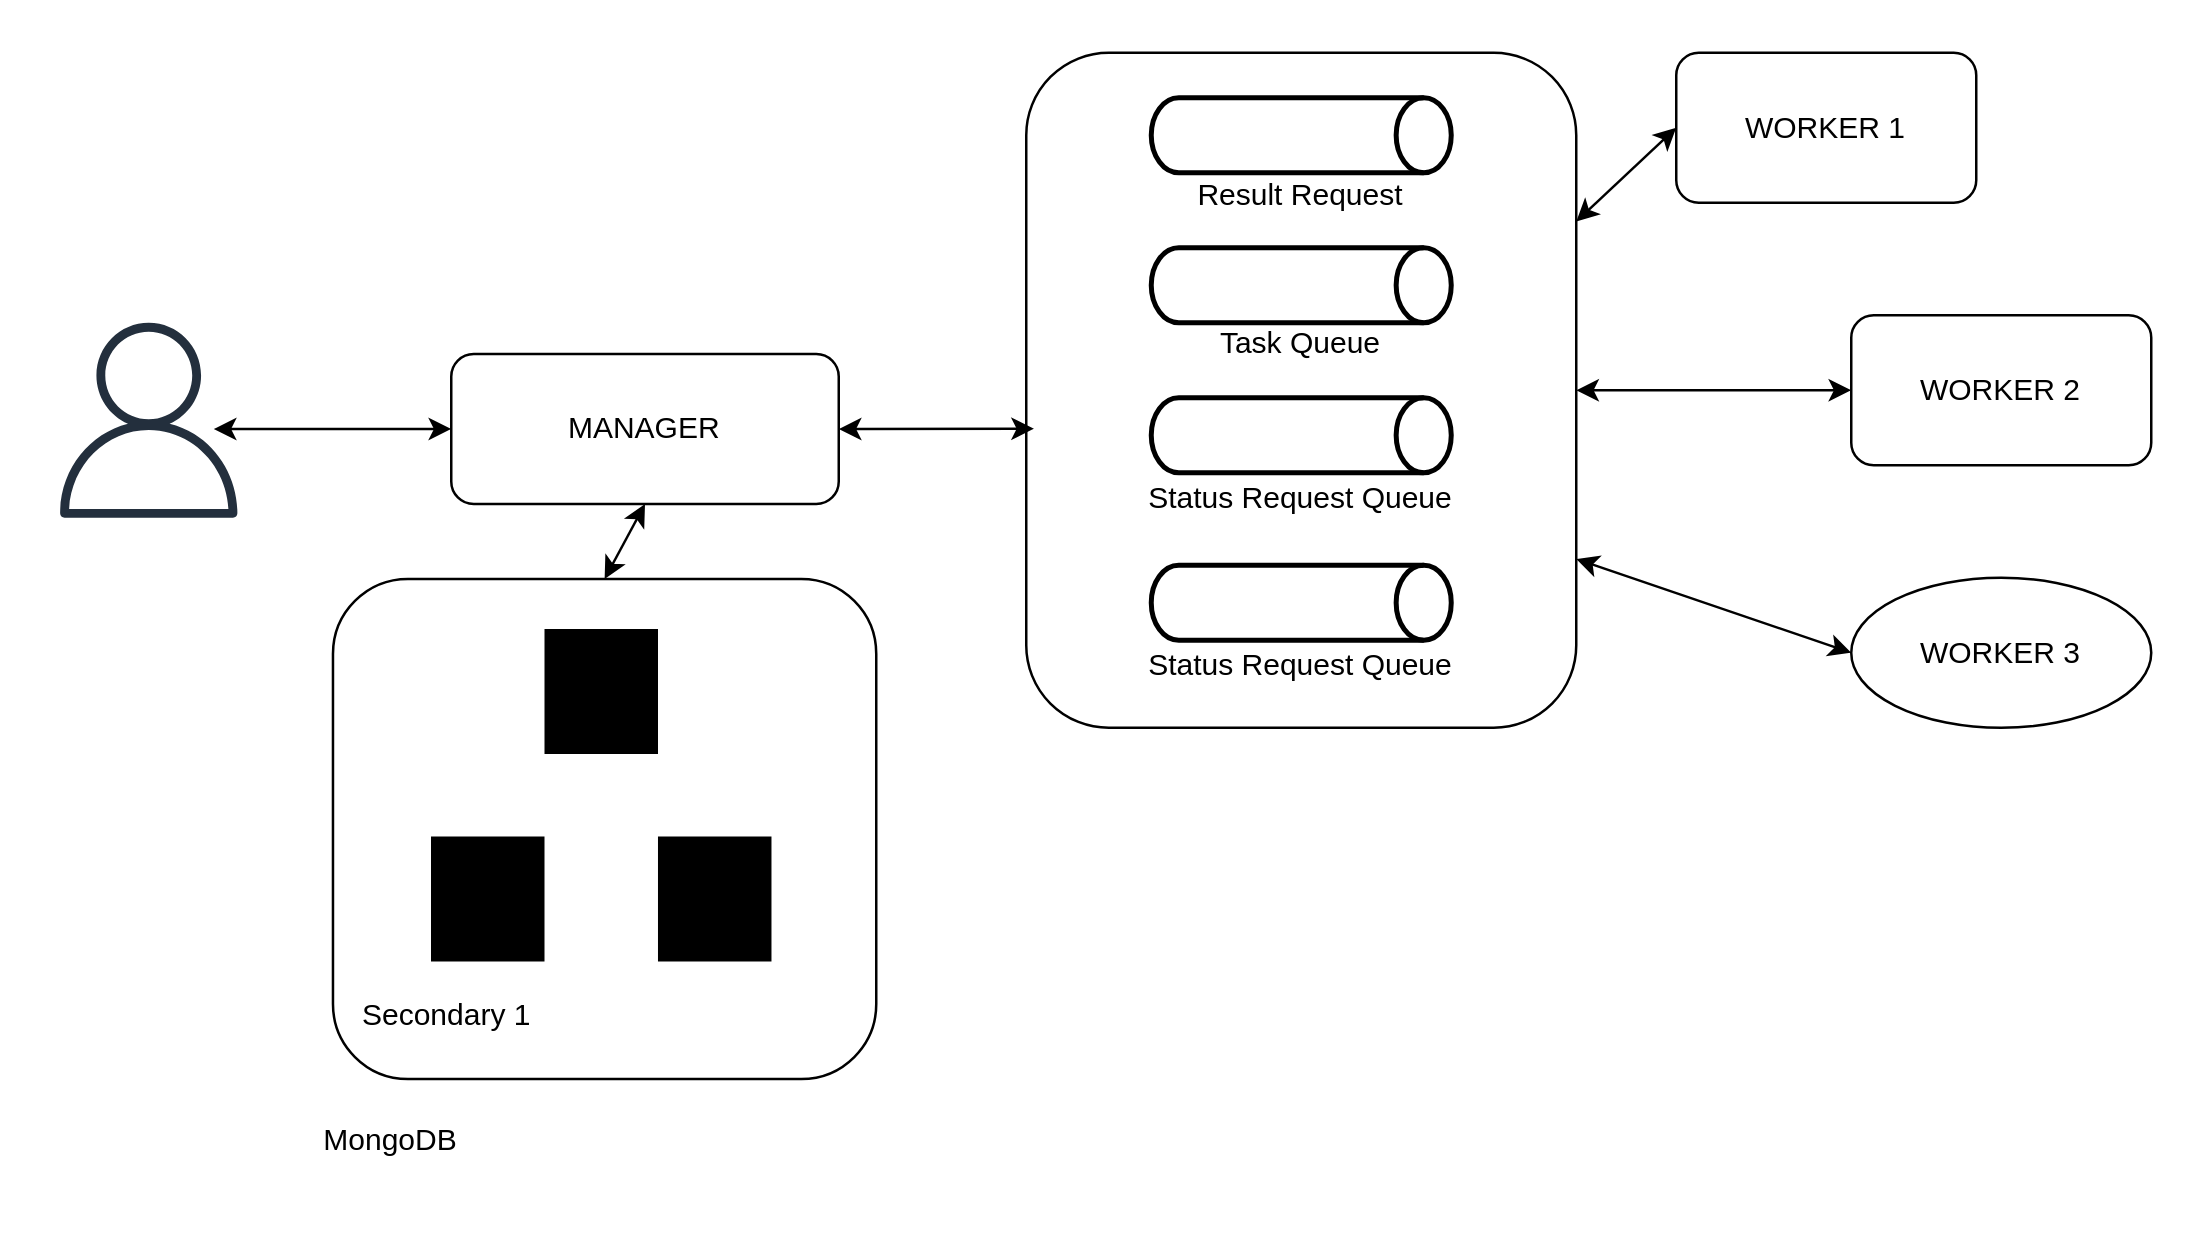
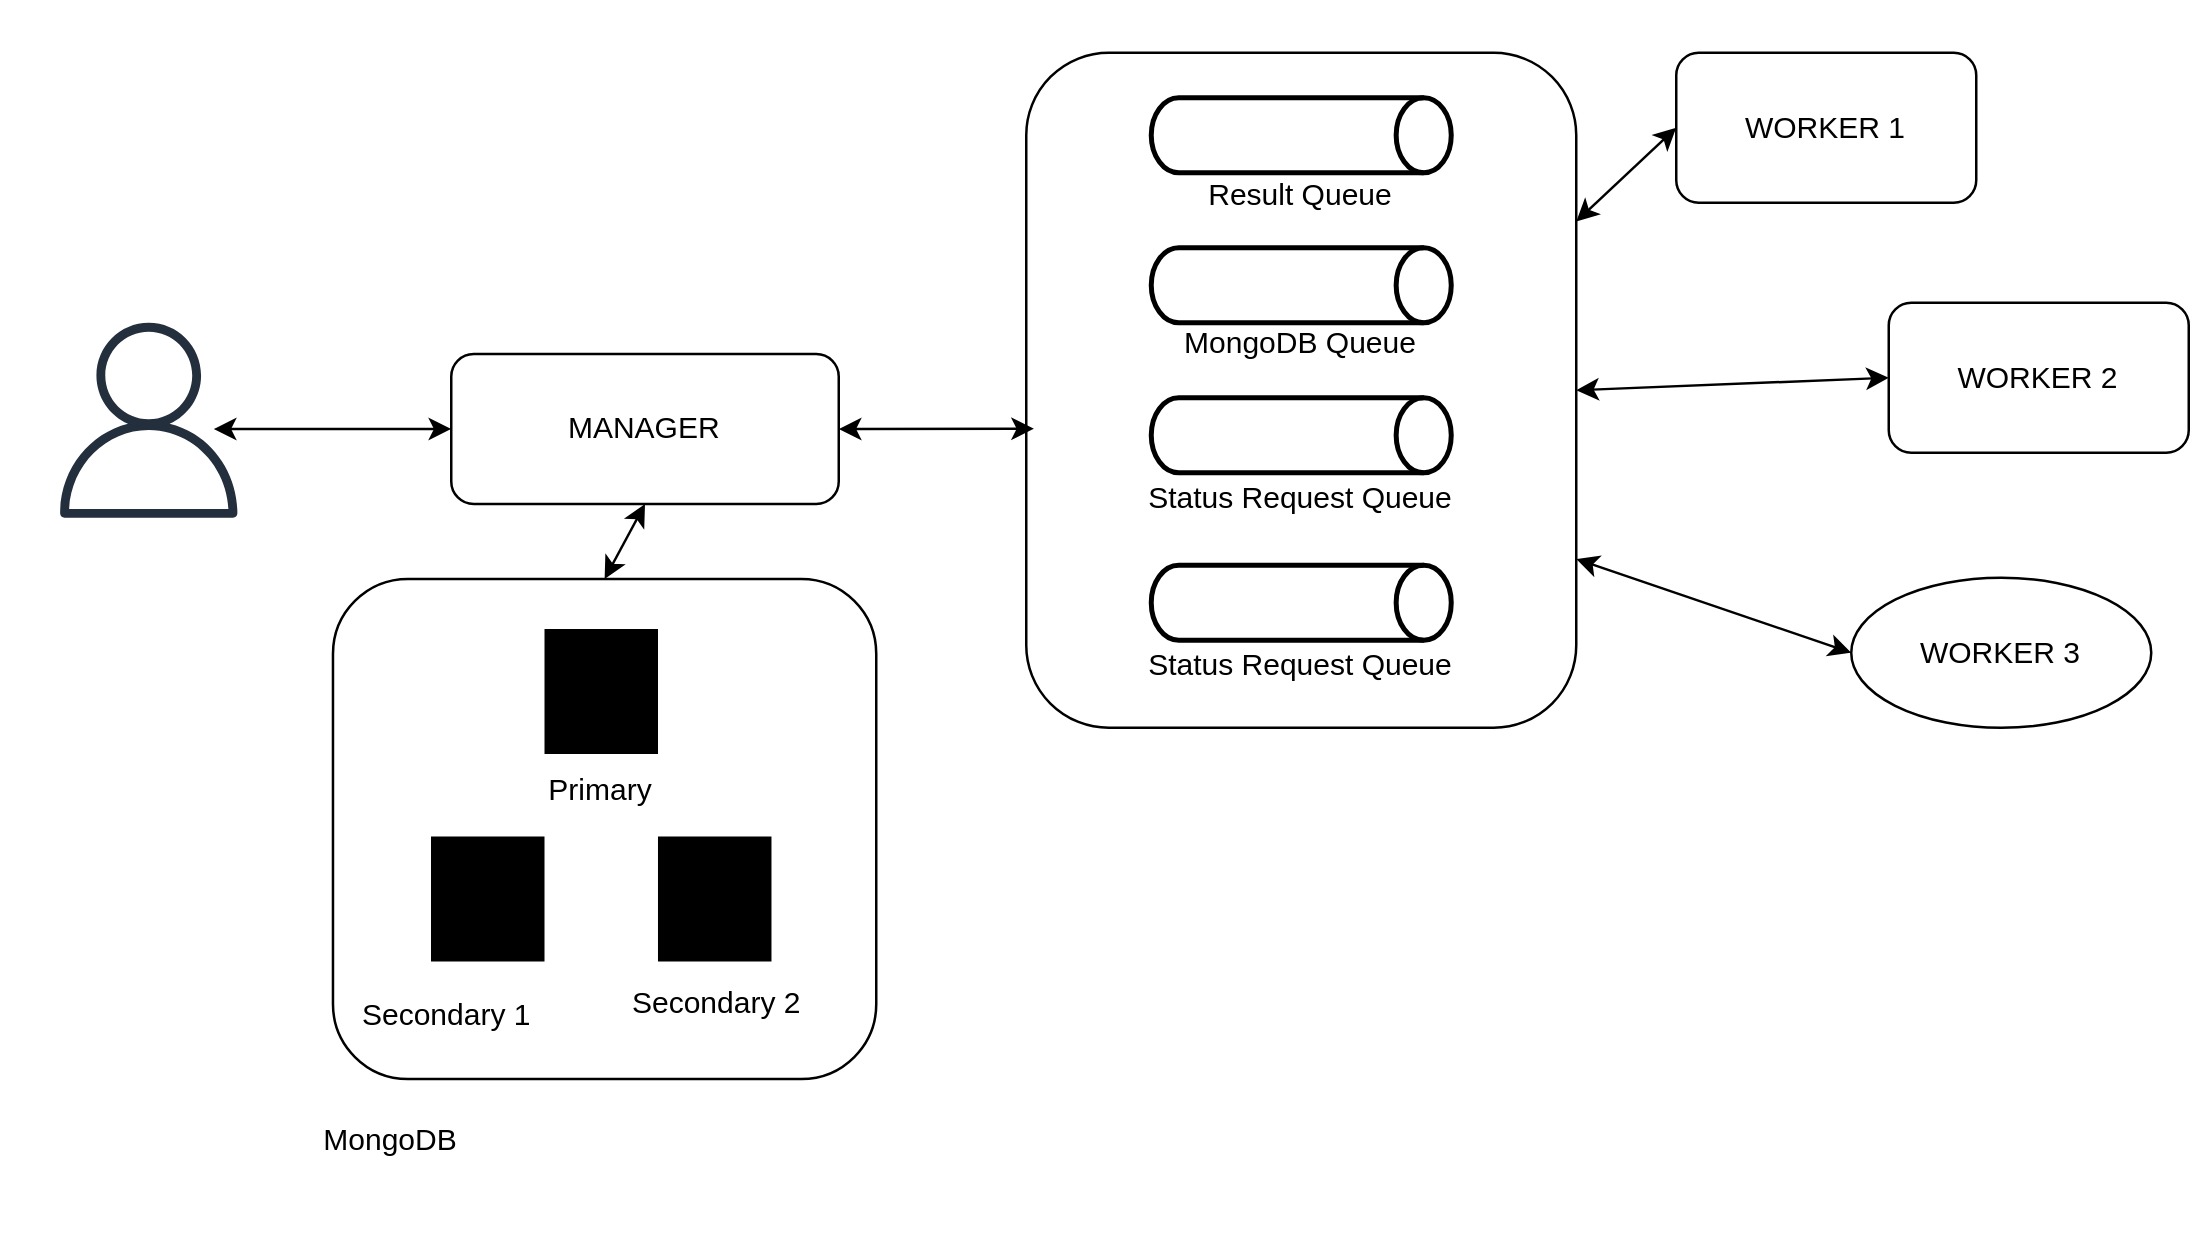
node "Result Request": label "Result Request" -> "Result Queue"
node "Task Queue": label "Task Queue" -> "MongoDB Queue"
node "WORKER 2": moved (2001, 390) -> (2039, 378)
node "Primary": added
node "Secondary 2": added
